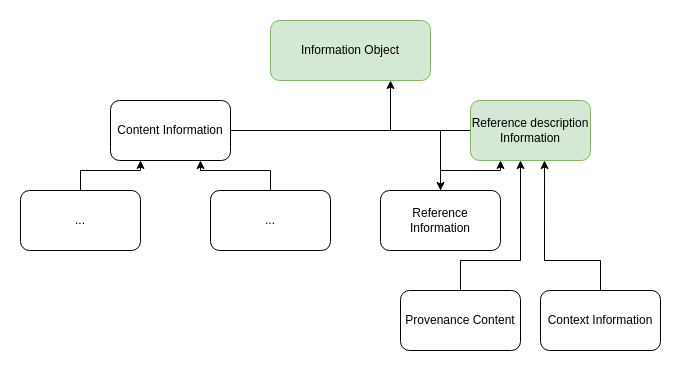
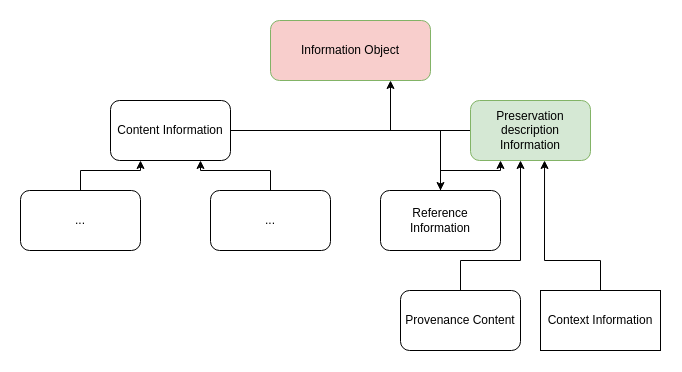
node "Information Object": fillcolor #d5e8d4 -> #f8cecc
node "Reference description Information": label "Reference description Information" -> "Preservation description Information"
node "Context Information": shape rounded rectangle -> rectangle
